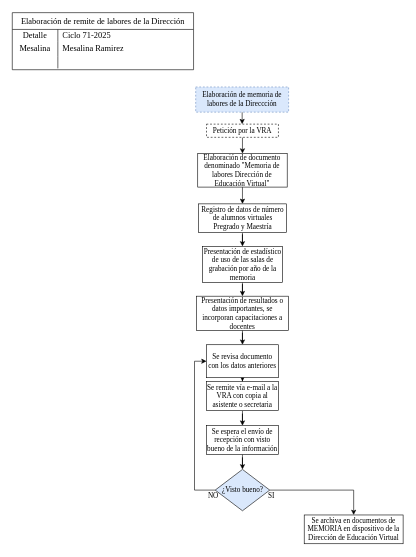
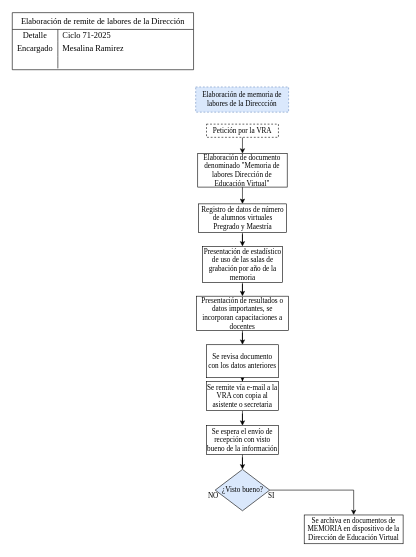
node "Mesalina": label "Mesalina" -> "Encargado"
edge "Elaboración de memoria de labores de la Direccción" -> "Petición por la VRA": removed
edge "¿Visto bueno?" -> "Se revisa documento con los datos anteriores": removed
